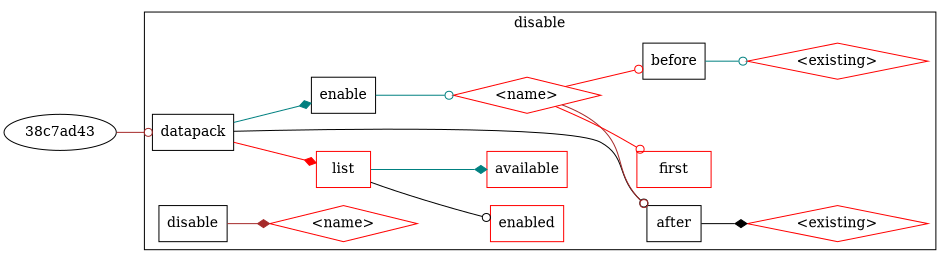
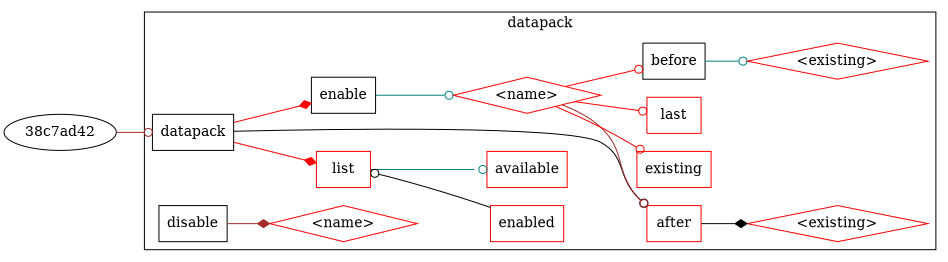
cluster "disable": label "disable" -> "datapack"
edge "datapack" -> "enable": color teal -> red
node "last": added
node "38c7ad43": label "38c7ad43" -> "38c7ad42"
edge "list" -> "available": arrowhead diamond -> odot
node "first": label "first" -> "existing"
edge "list" -> "enabled": reversed
node "after": color black -> red
